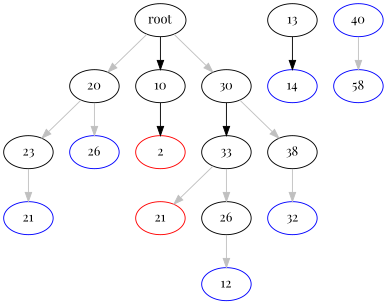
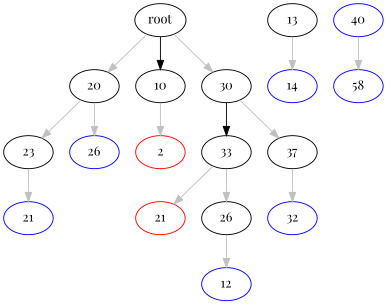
edge "13" -> "14": color black -> grey
edge "10" -> "2": color black -> grey
node "38": label "38" -> "37"
